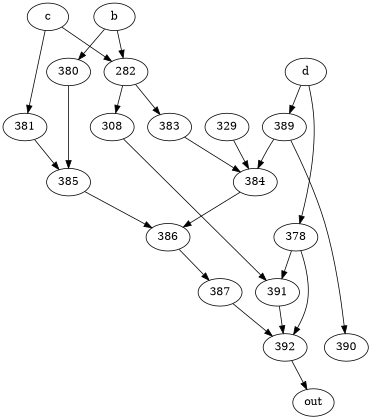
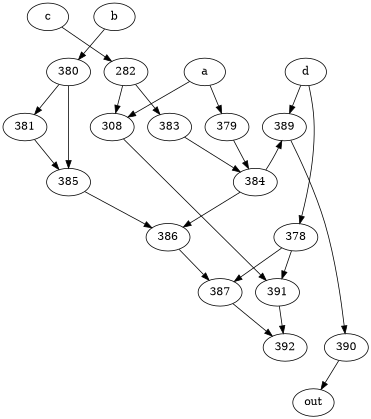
edge "b" -> "282": removed
edge "c" -> "381": now "380" -> "381"
node "a": added
node "329": label "329" -> "379"
edge "389" -> "384": reversed
edge "378" -> "392": now "378" -> "387"
edge "392" -> "out": now "390" -> "out"
